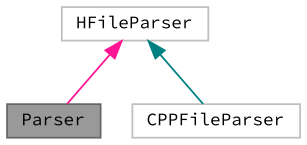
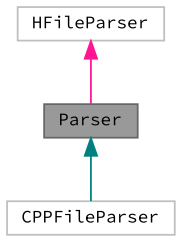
edge "CPPFileParser" -> "HFileParser": now "CPPFileParser" -> "Parser"
